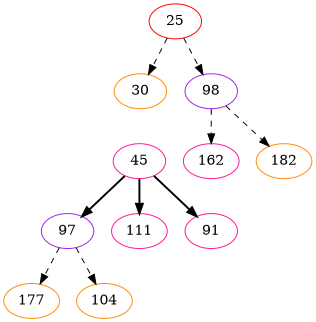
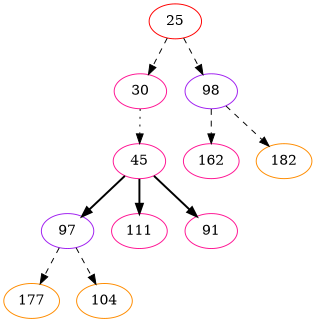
node "30": color darkorange -> deeppink
edge "30" -> "45": added
